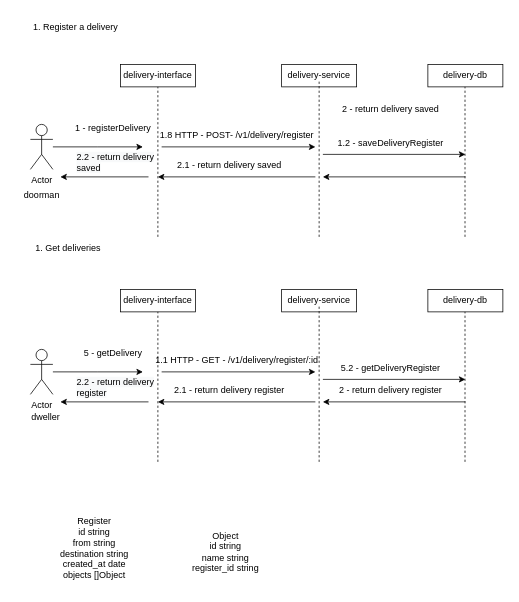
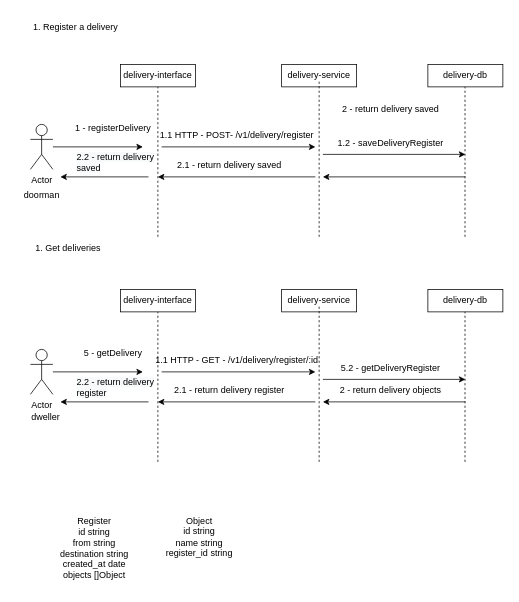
node "1.8 HTTP - POST- /v1/delivery/register": label "1.8 HTTP - POST- /v1/delivery/register" -> "1.1 HTTP - POST- /v1/delivery/register"
node "2 - return delivery register": label "2 - return delivery register" -> "2 - return delivery objects"
node "Object id string name string register_id string": moved (225, 552) -> (199, 537)
